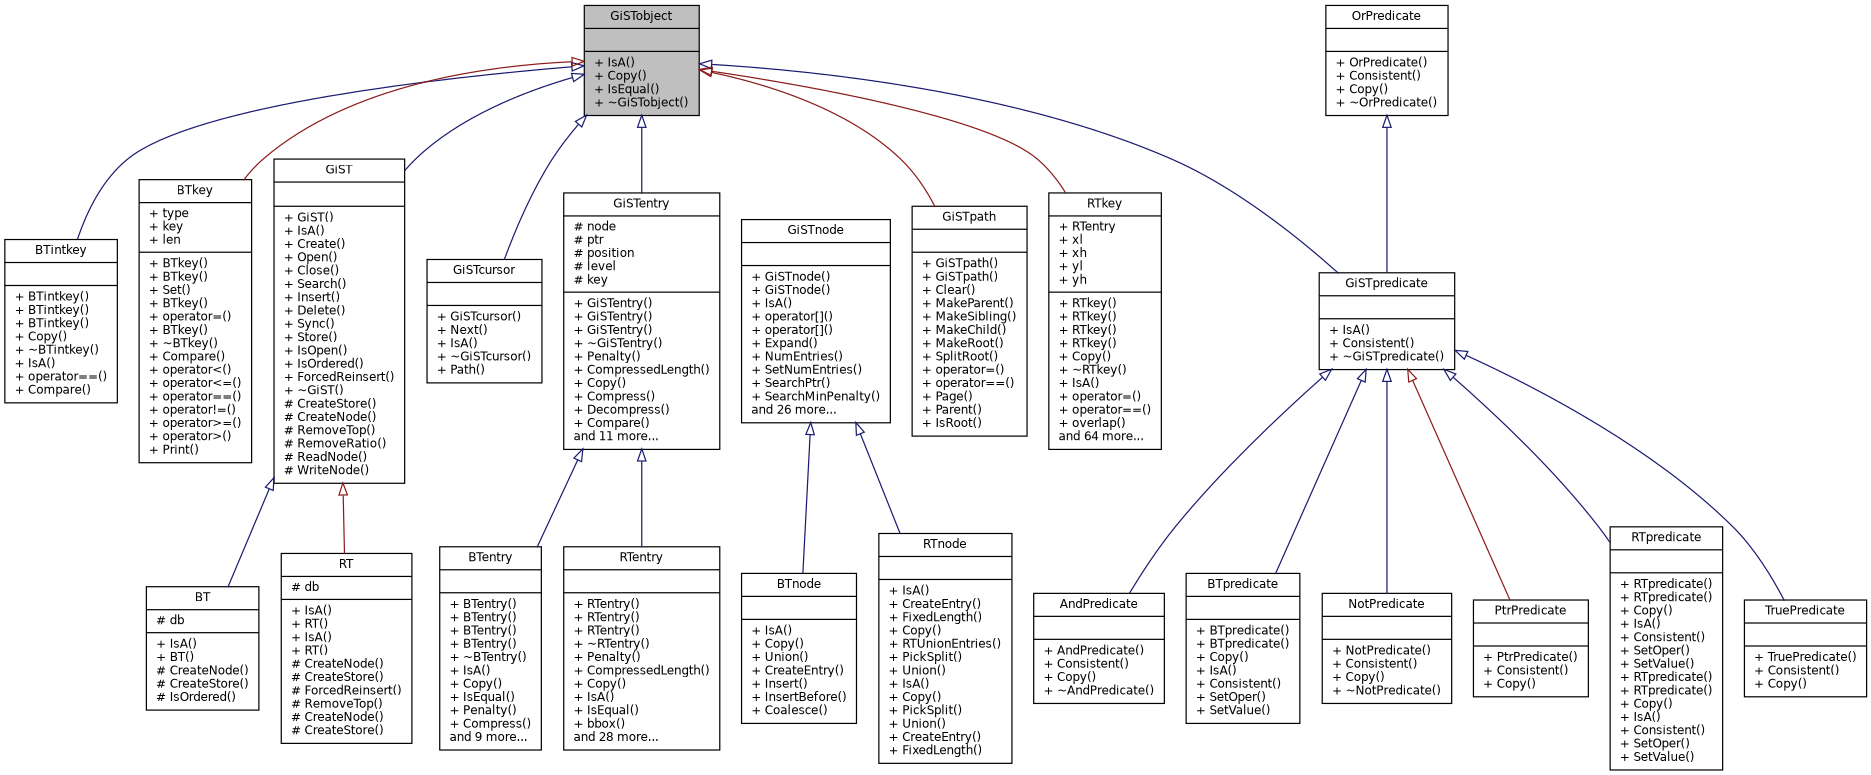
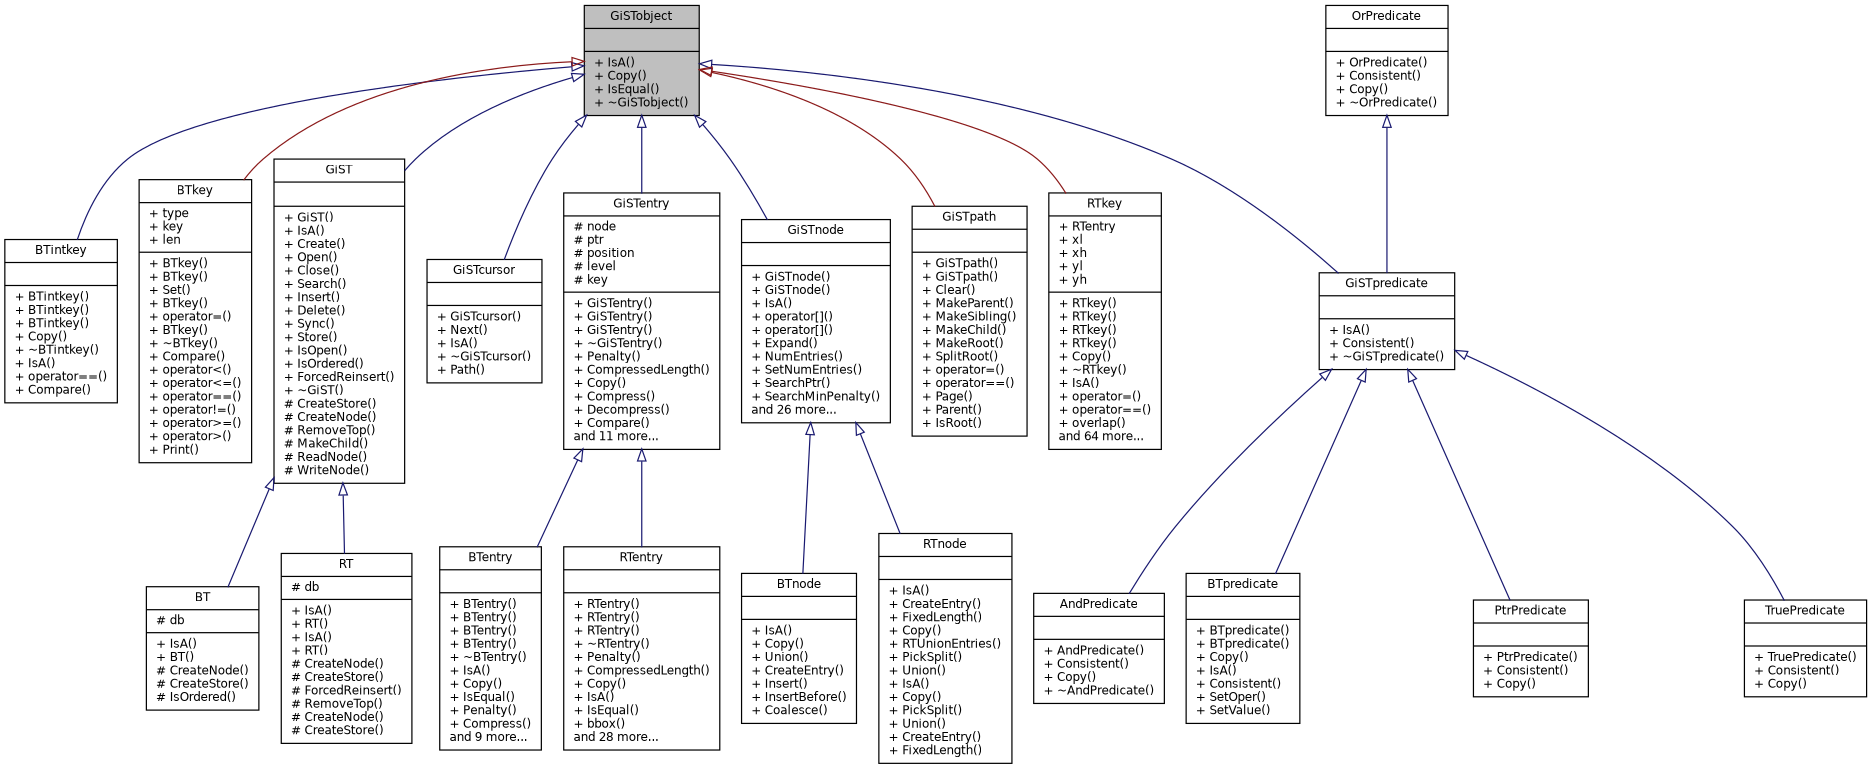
edge "GiSTnode" -> "GiSTobject": added
node "GiST": text "# RemoveRatio()" -> "# MakeChild()"
edge "PtrPredicate" -> "GiSTpredicate": color firebrick4 -> midnightblue
edge "RT" -> "GiST": color firebrick4 -> midnightblue
node "NotPredicate": removed
node "RTpredicate": removed
